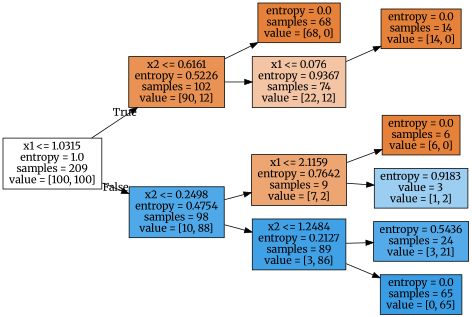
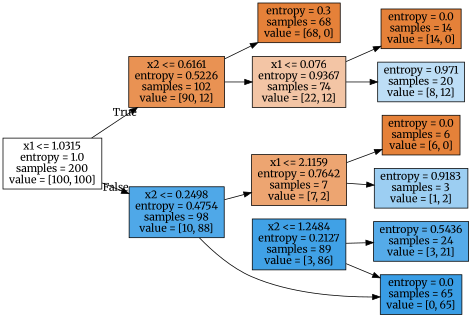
node "entropy = 0.0 samples = 68 value = [68, 0]": label "entropy = 0.0 samples = 68 value = [68, 0]" -> "entropy = 0.3 samples = 68 value = [68, 0]"
node "entropy = 0.971 samples = 20 value = [8, 12]": added
node "x1 <= 1.0315 entropy = 1.0 samples = 209 value = [100, 100]": label "x1 <= 1.0315 entropy = 1.0 samples = 209 value = [100, 100]" -> "x1 <= 1.0315 entropy = 1.0 samples = 200 value = [100, 100]"
node "x1 <= 2.1159 entropy = 0.7642 samples = 9 value = [7, 2]": label "x1 <= 2.1159 entropy = 0.7642 samples = 9 value = [7, 2]" -> "x1 <= 2.1159 entropy = 0.7642 samples = 7 value = [7, 2]"
node "entropy = 0.9183 value = 3 value = [1, 2]": label "entropy = 0.9183 value = 3 value = [1, 2]" -> "entropy = 0.9183 samples = 3 value = [1, 2]"
edge "x2 <= 0.2498 entropy = 0.4754 samples = 98 value = [10, 88]" -> "x2 <= 1.2484 entropy = 0.2127 samples = 89 value = [3, 86]": now "x2 <= 0.2498 entropy = 0.4754 samples = 98 value = [10, 88]" -> "entropy = 0.0 samples = 65 value = [0, 65]"
